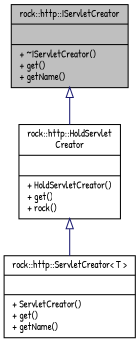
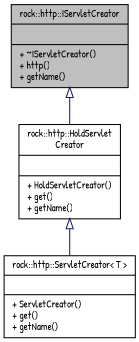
node "rock::http::IServletCreator": text "+ get()" -> "+ http()"
node "rock::http::HoldServlet": text "+ rock()" -> "+ getName()"
